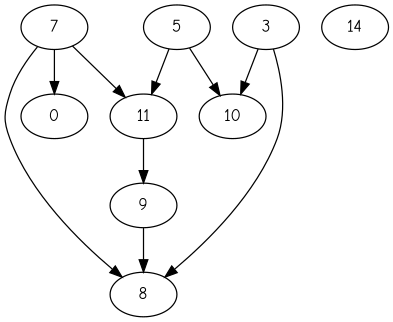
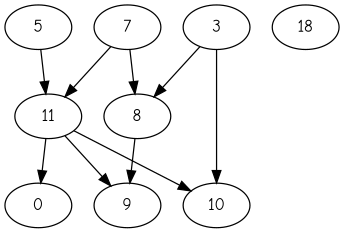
node "14": label "14" -> "18"
edge "7" -> "0": now "11" -> "0"
edge "5" -> "10": now "11" -> "10"
edge "9" -> "8": reversed
